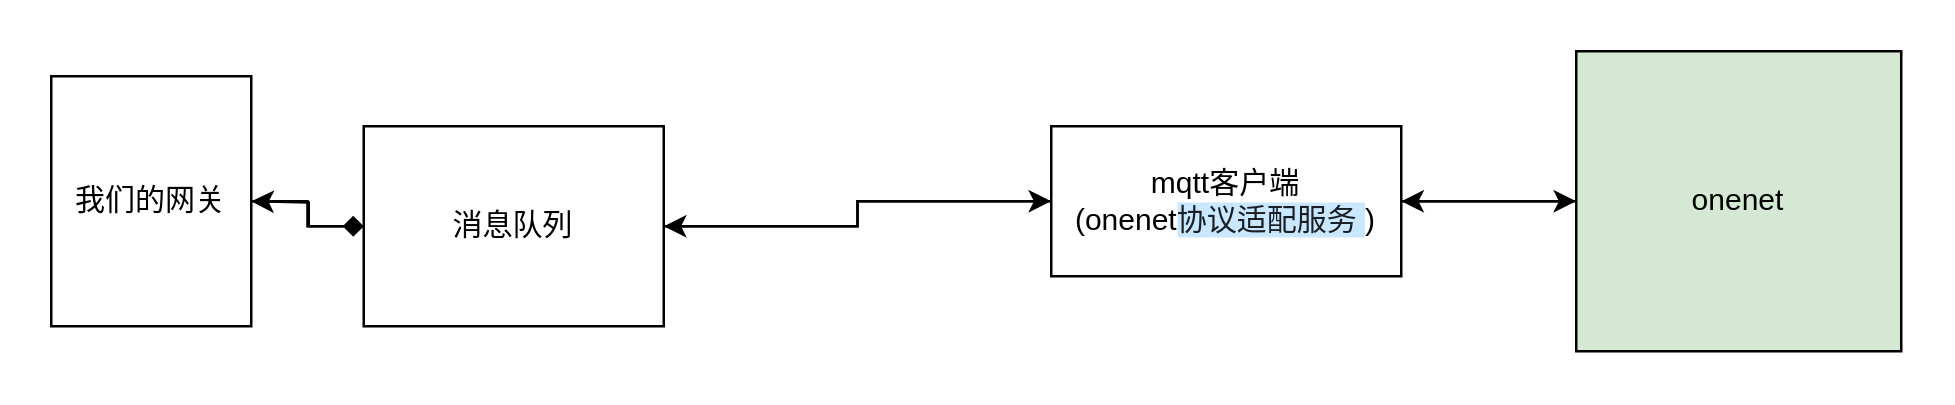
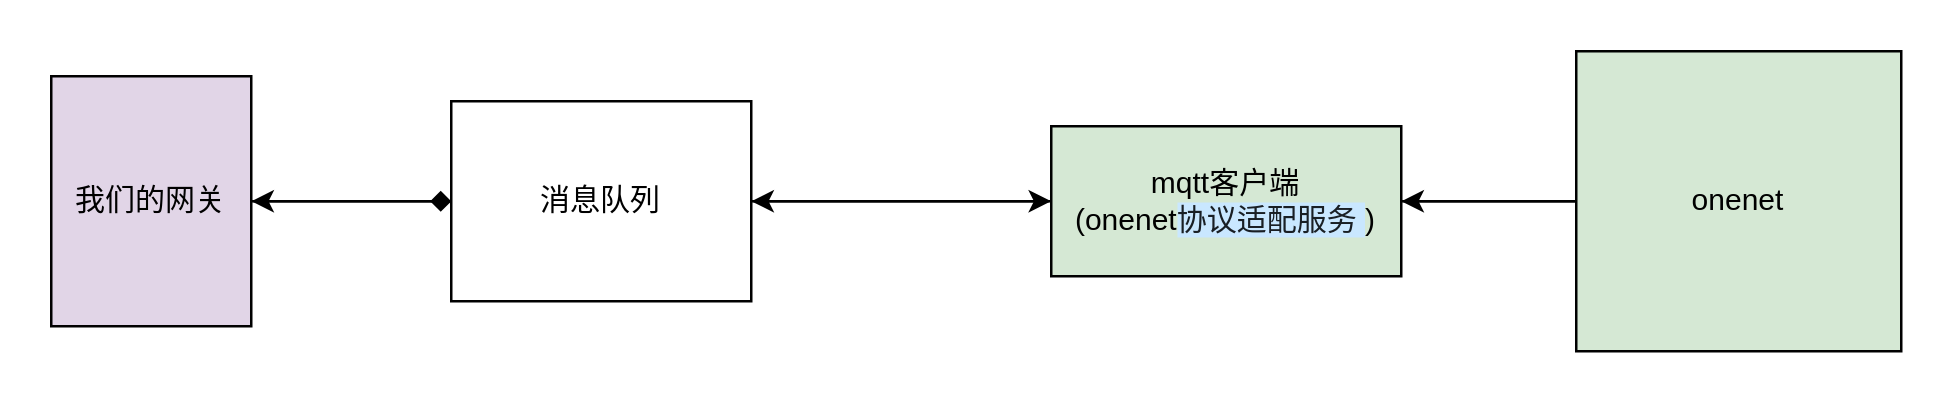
node "我们的网关": fillcolor #ffffff -> #e1d5e7
node "mqtt客户端 (onenet协议适配服务 )": fillcolor #ffffff -> #d5e8d4
edge "mqtt客户端 (onenet协议适配服务 )" -> "onenet": arrowhead classic -> none
node "消息队列": moved (514, 226) -> (601, 201)
